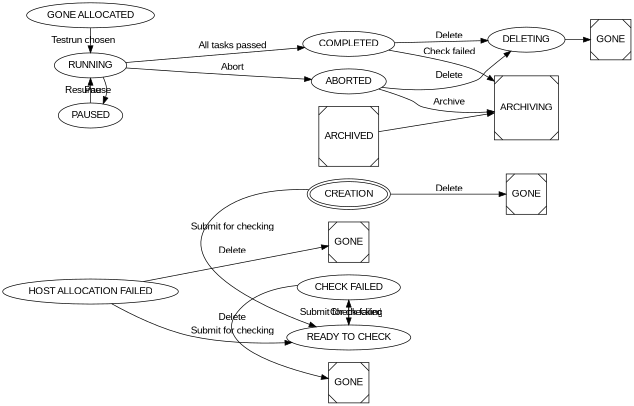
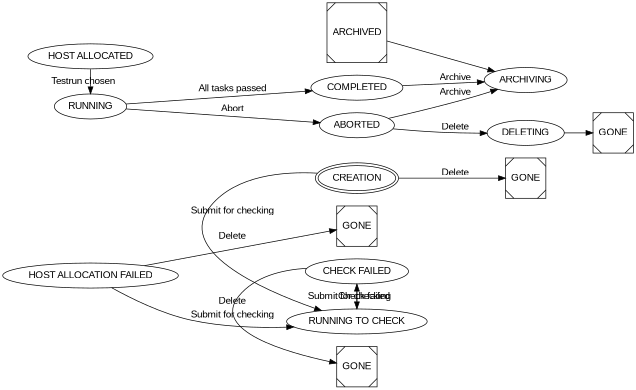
node "GONE ALLOCATED": label "GONE ALLOCATED" -> "HOST ALLOCATED"
edge "COMPLETED" -> "DELETING": removed, label "Delete"
edge "COMPLETED" -> "ARCHIVING": label "Check failed" -> "Archive"
node "ARCHIVING": shape Msquare -> ellipse
node "PAUSED": removed
node "READY TO CHECK": label "READY TO CHECK" -> "RUNNING TO CHECK"
